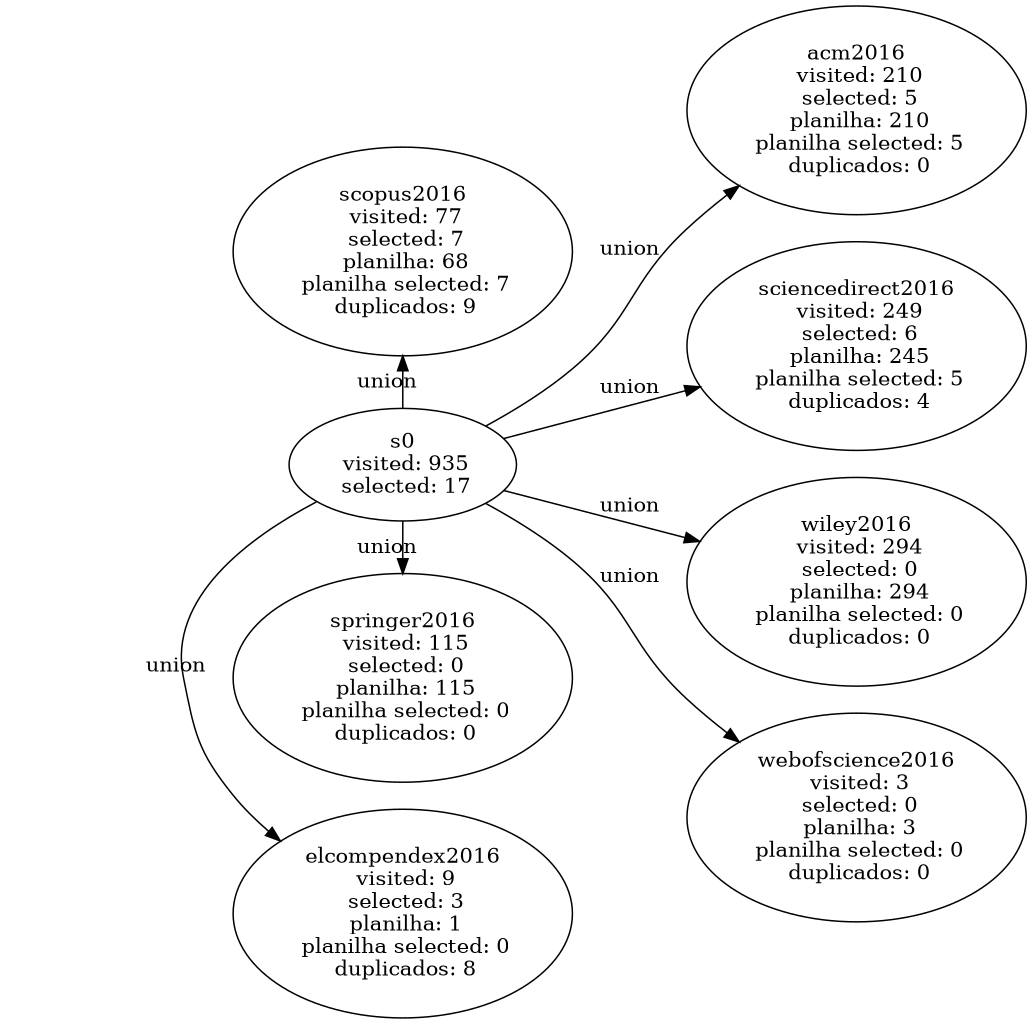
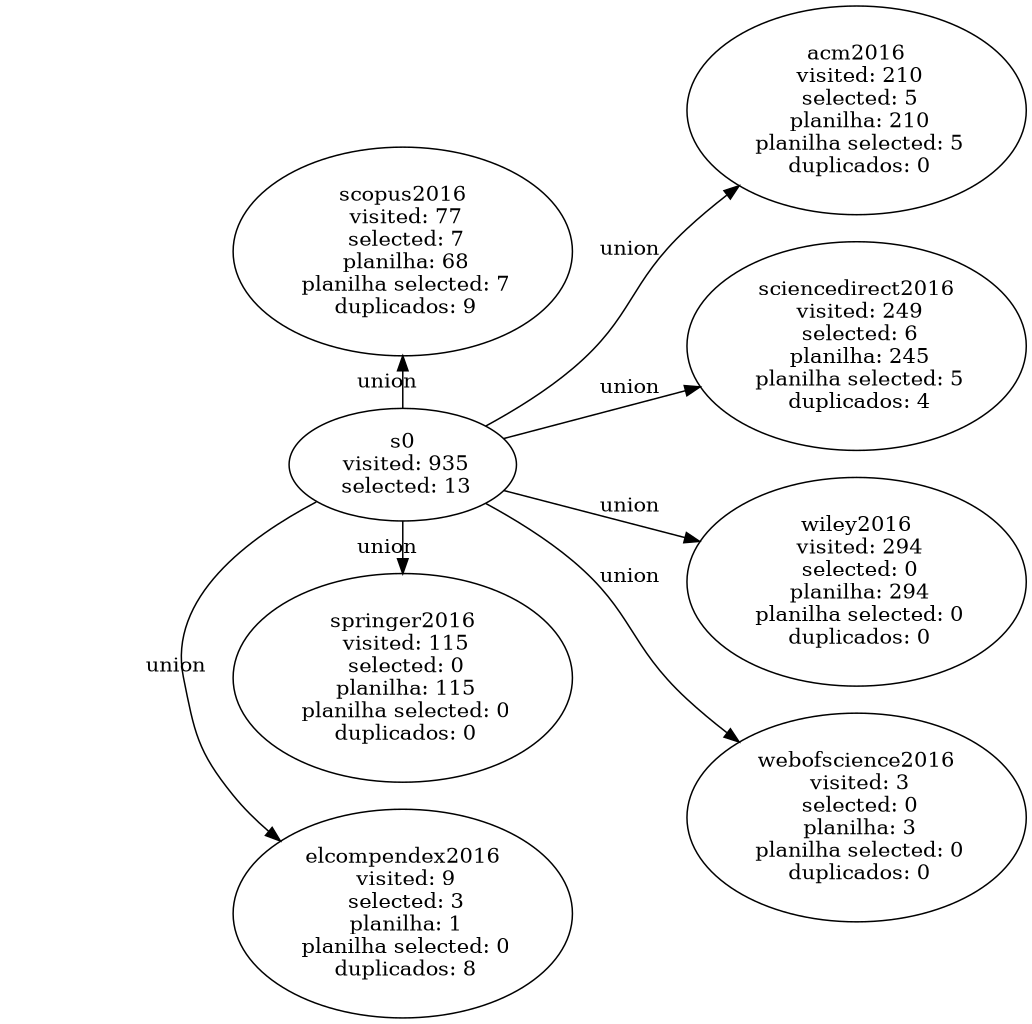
node "s0 visited: 935 selected: 17": label "s0 visited: 935 selected: 17" -> "s0 visited: 935 selected: 13"
